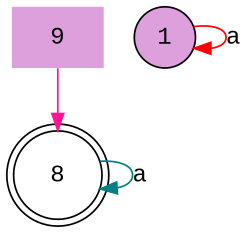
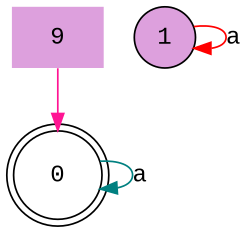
node "8": label "8" -> "0"
